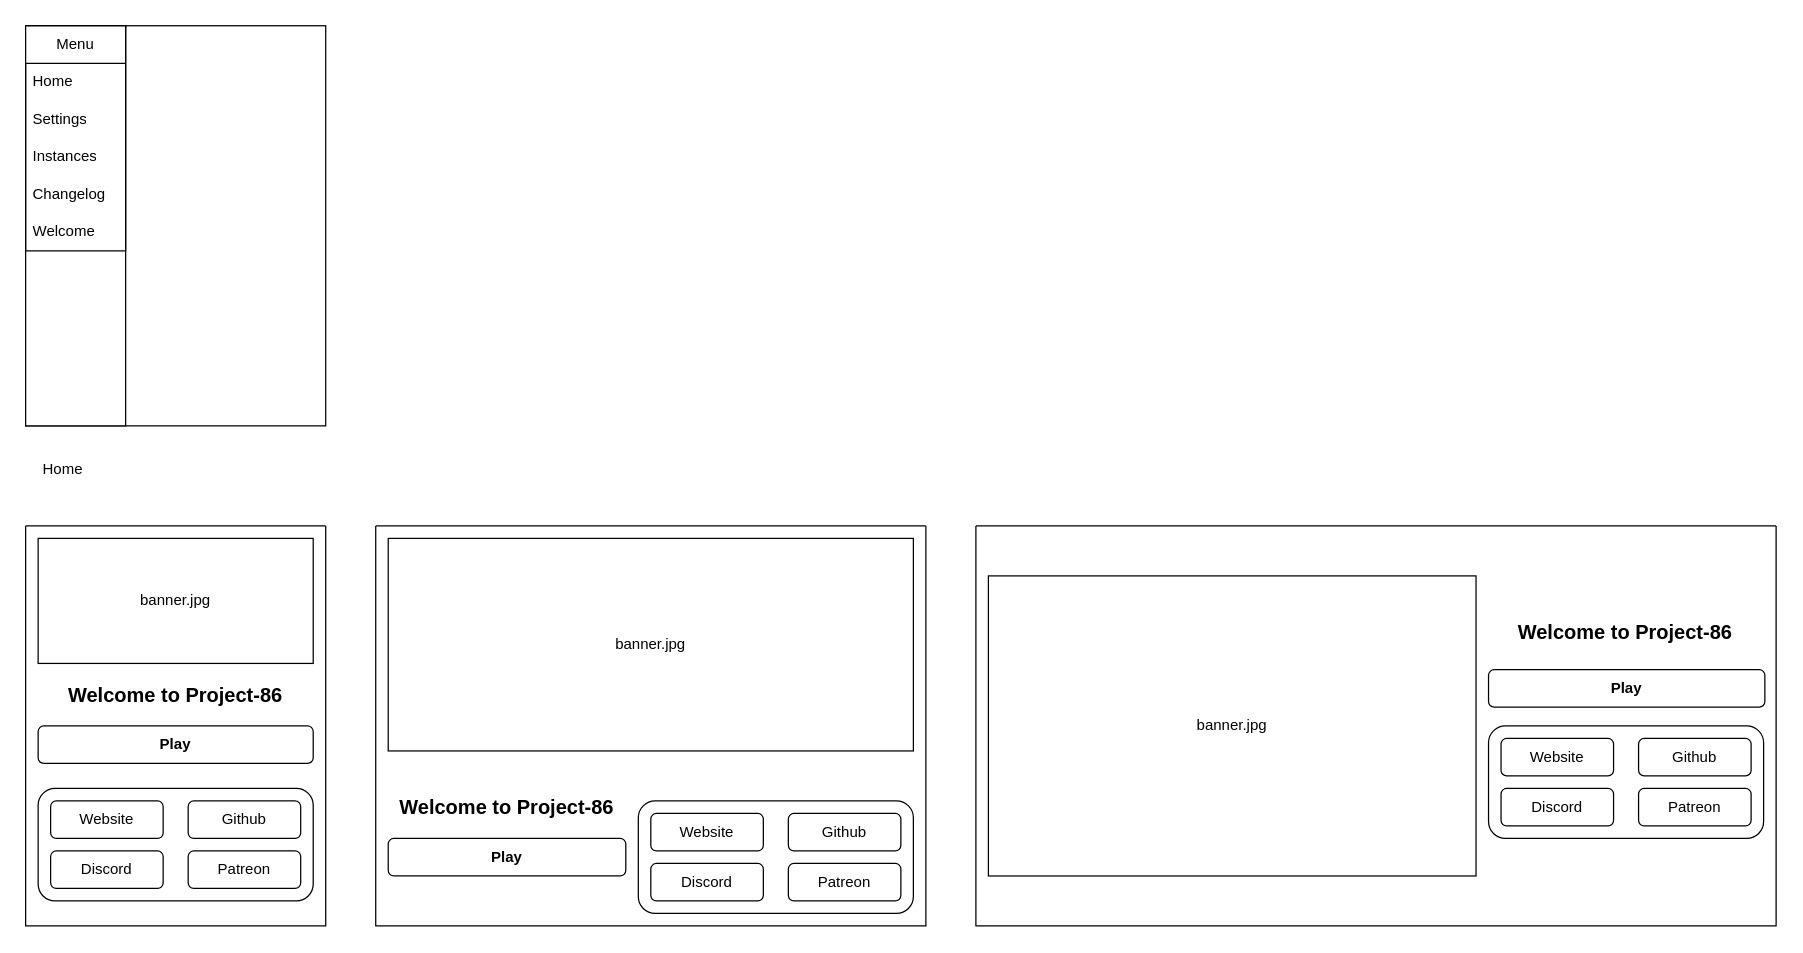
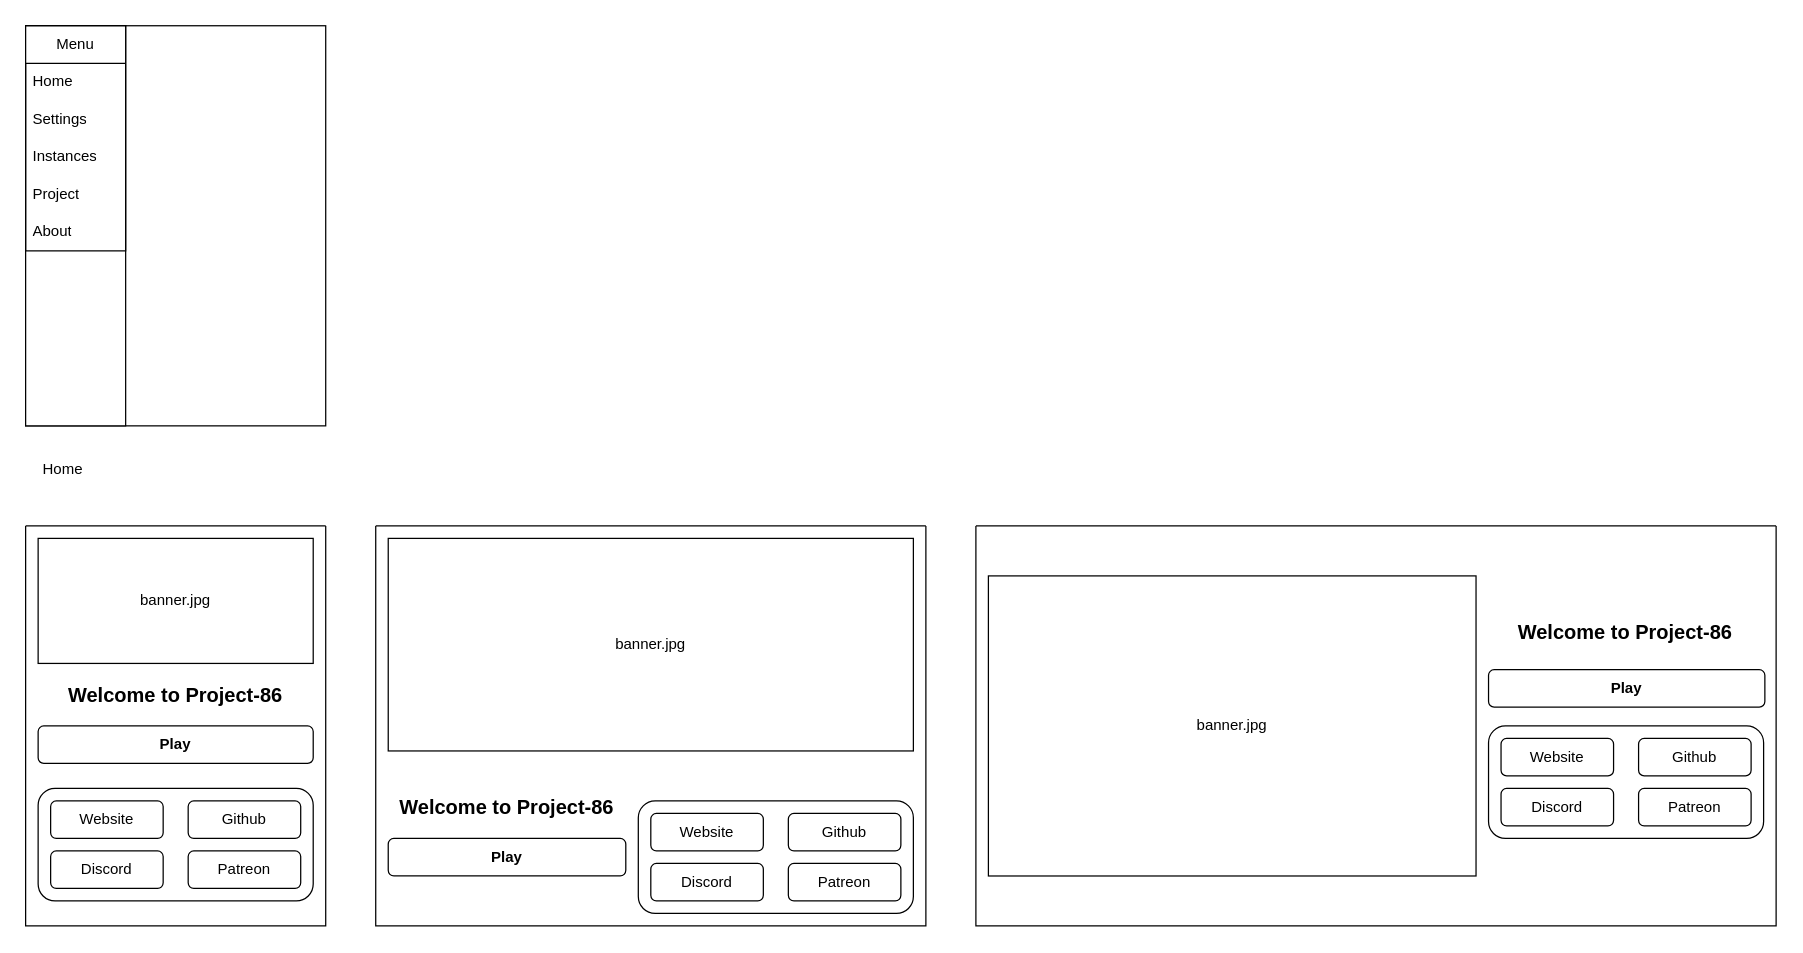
node "Changelog": label "Changelog" -> "Project"
node "Welcome": label "Welcome" -> "About"
